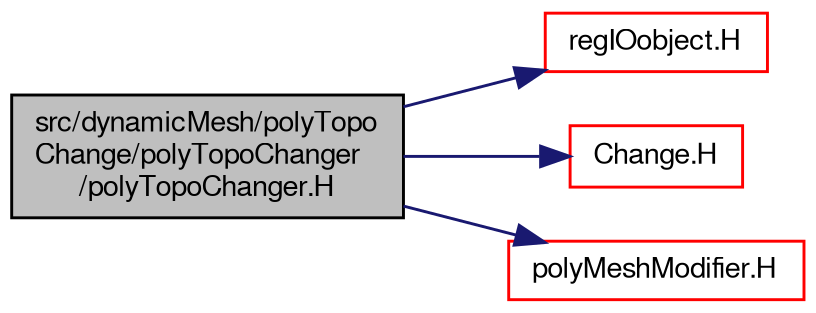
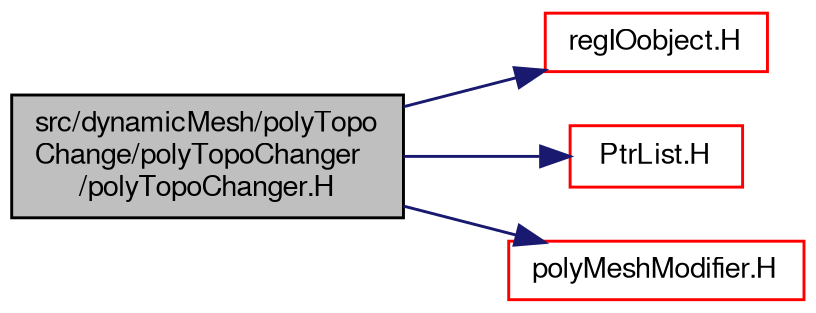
node "Change.H": label "Change.H" -> "PtrList.H"
